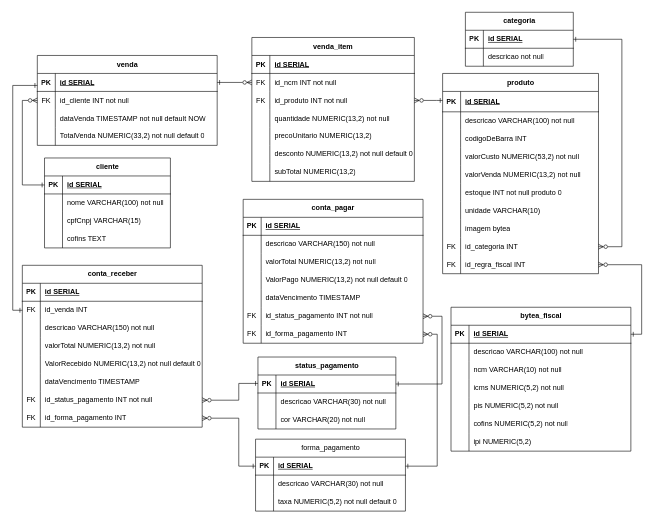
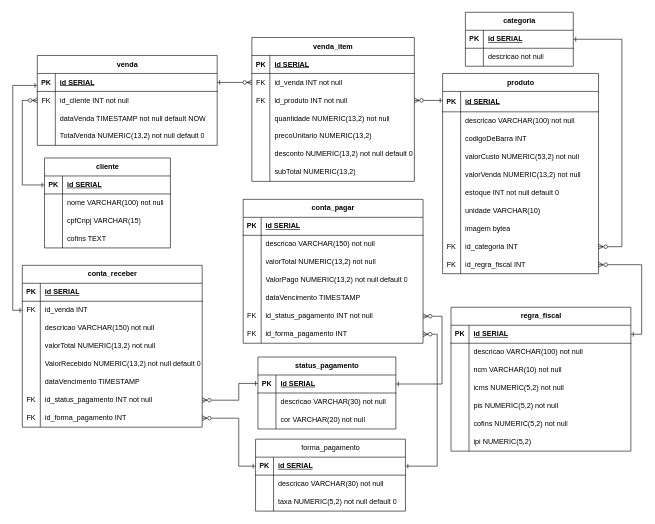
node "id_ncm INT not null": label "id_ncm INT not null" -> "id_venda INT not null"
node "TotalVenda NUMERIC(33,2) not null default 0": label "TotalVenda NUMERIC(33,2) not null default 0" -> "TotalVenda NUMERIC(13,2) not null default 0"
node "estoque INT not null produto 0": label "estoque INT not null produto 0" -> "estoque INT not null default 0"
node "bytea_fiscal": label "bytea_fiscal" -> "regra_fiscal"
